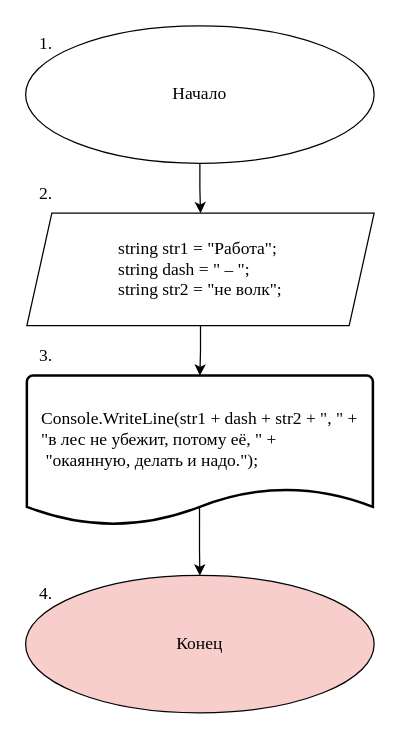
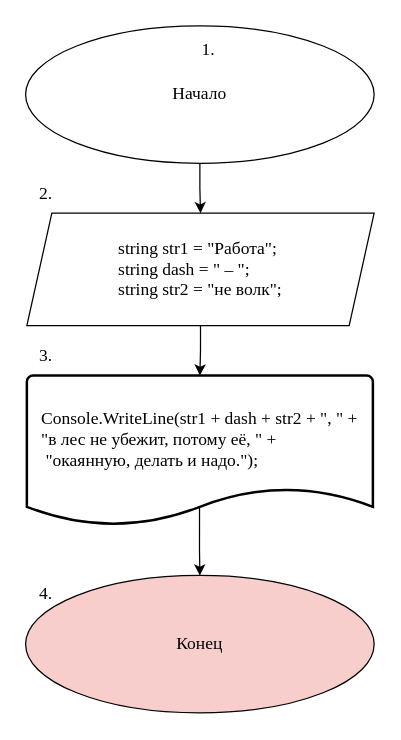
node "1.": moved (46, 44) -> (208, 51)
